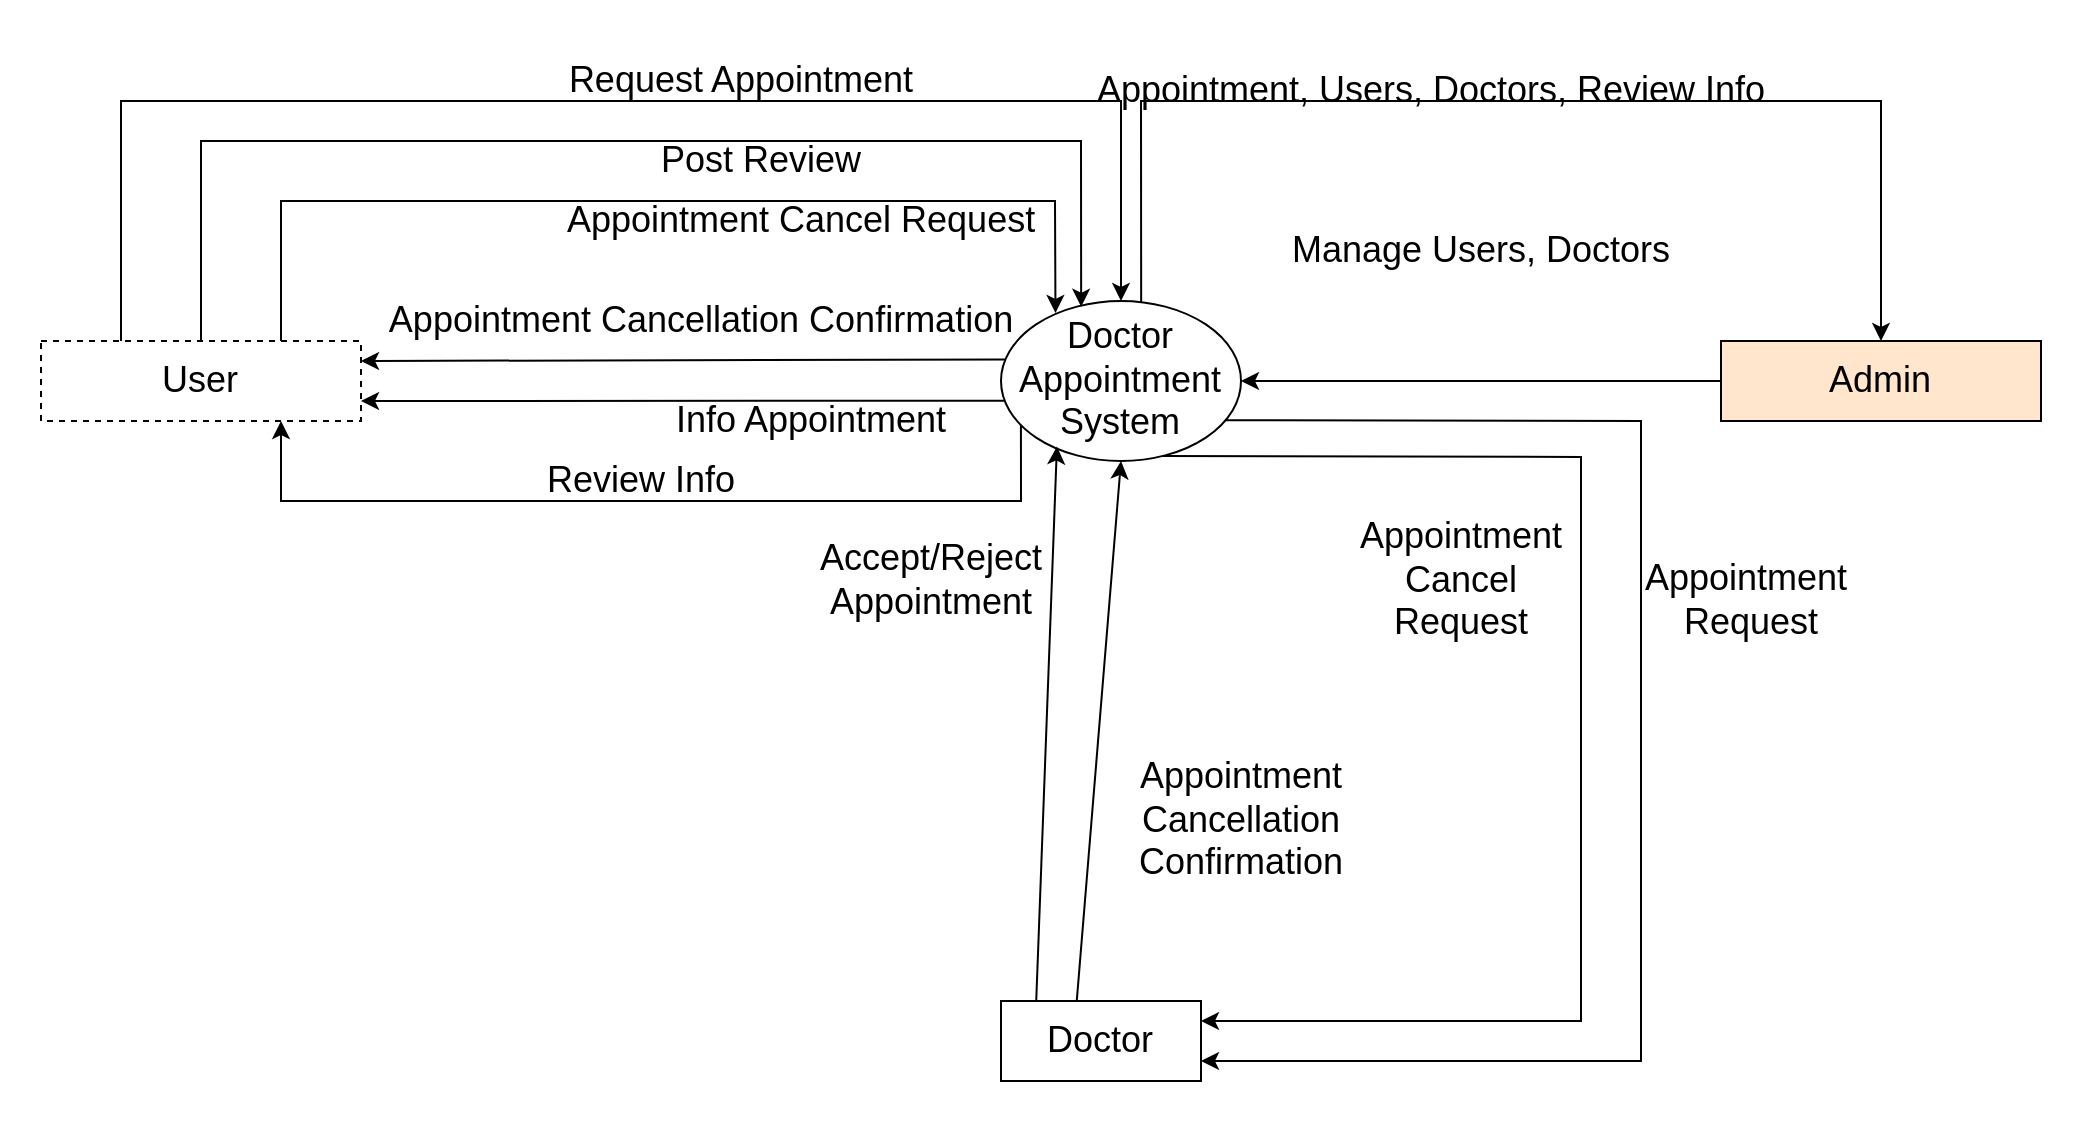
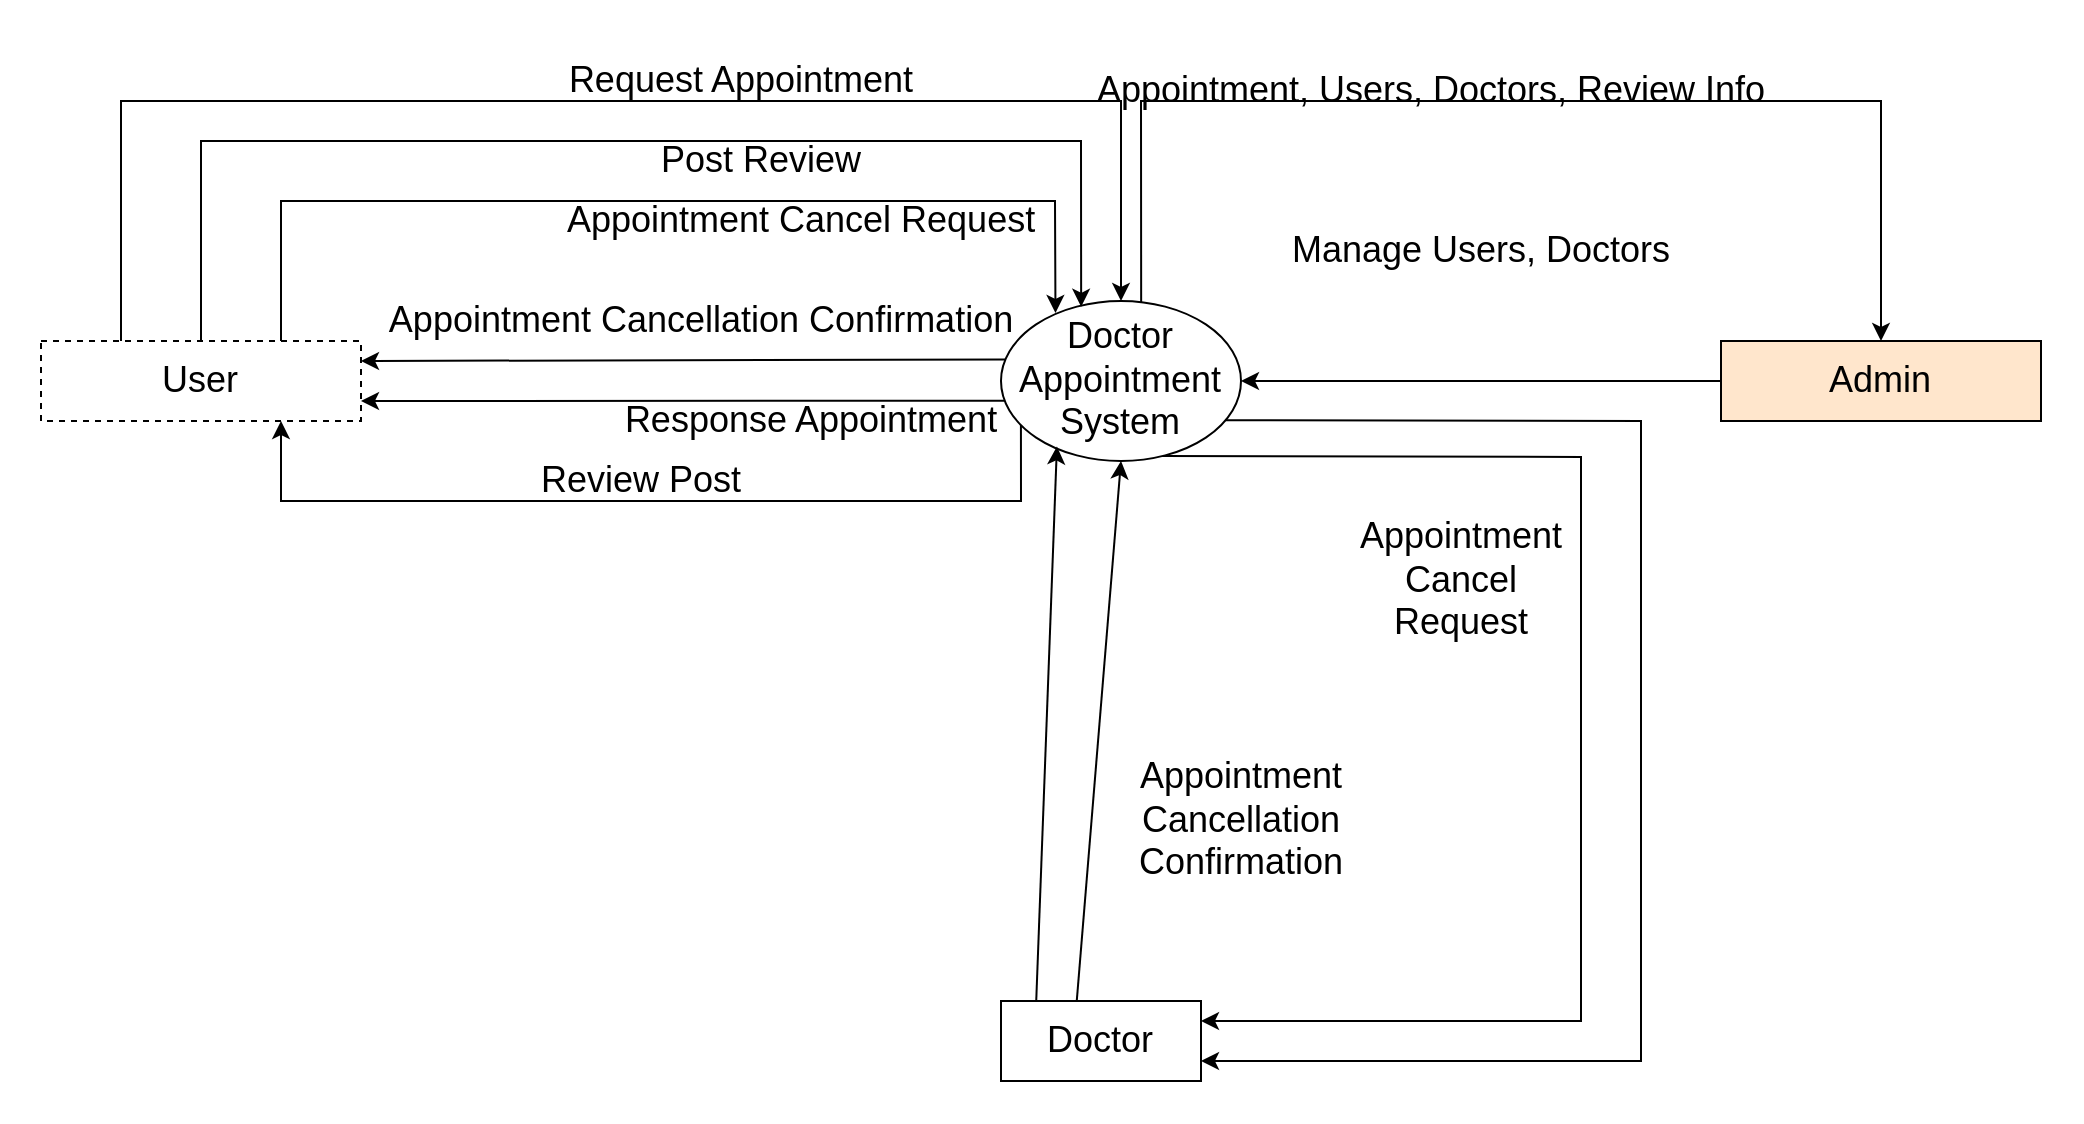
node "Info Appointment": label "Info Appointment" -> "Response Appointment"
node "Review Info": label "Review Info" -> "Review Post"
node "Accept/Reject Appointment": removed
node "Appointment Request": removed
